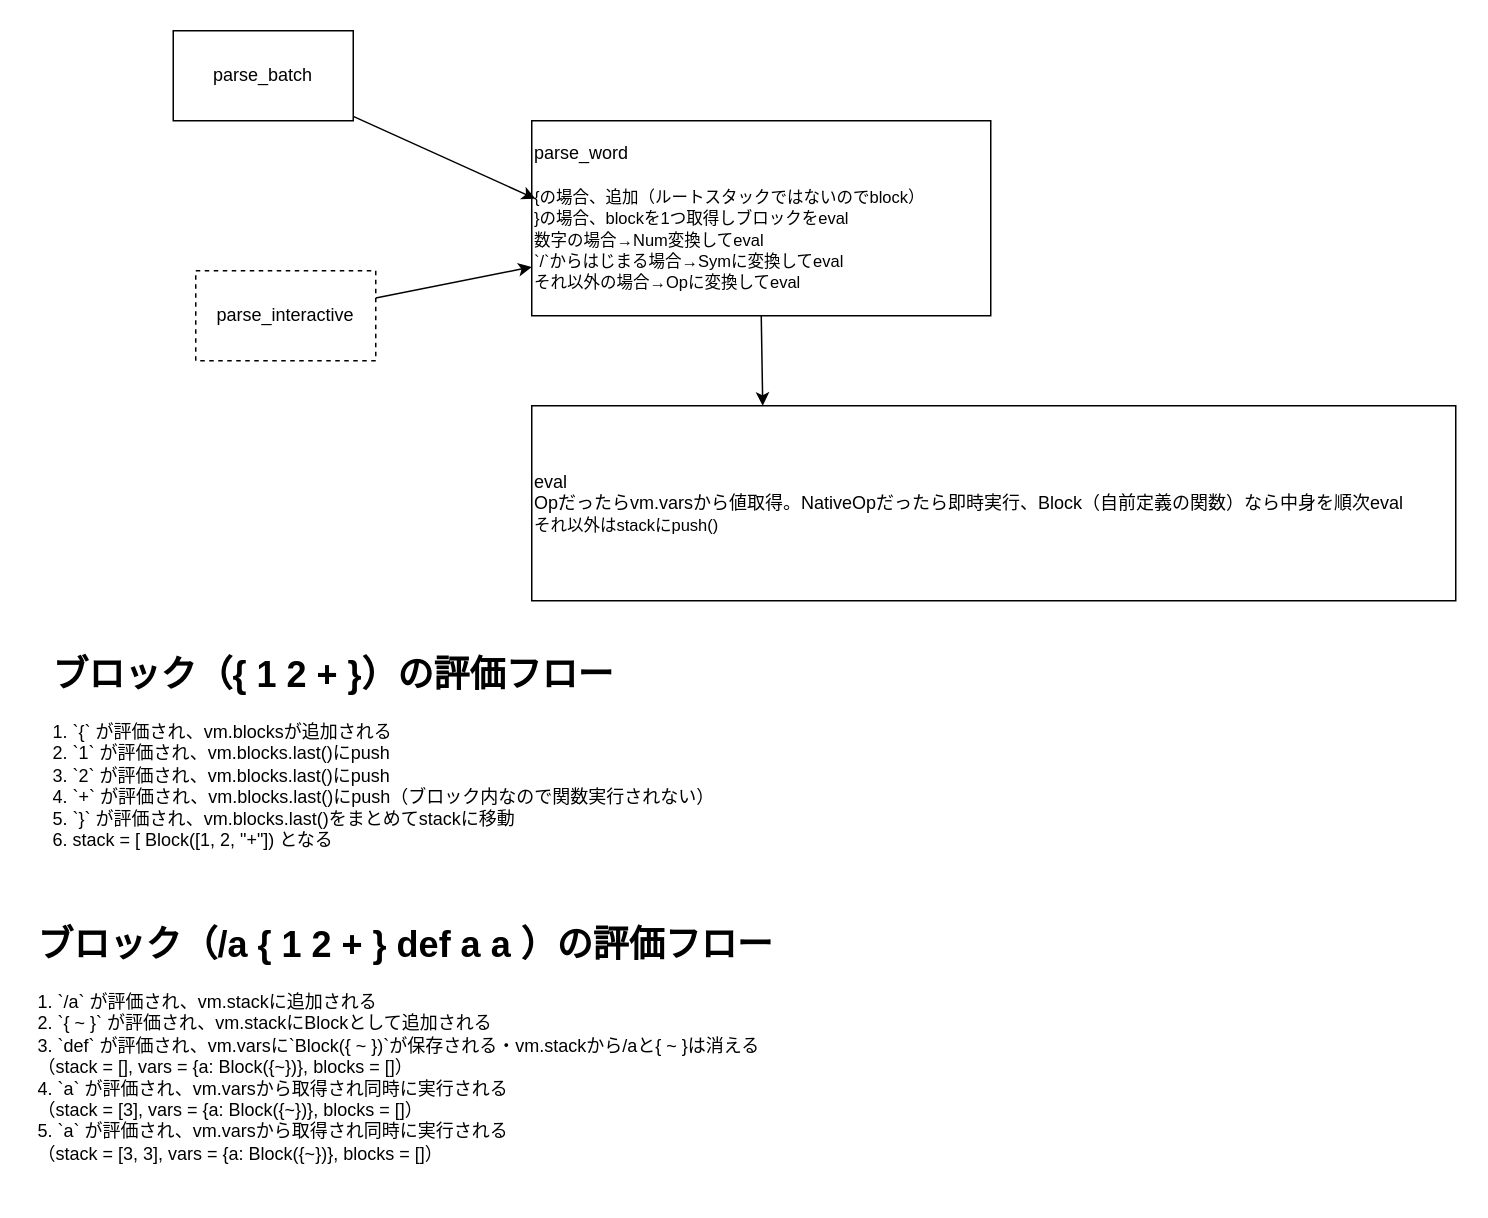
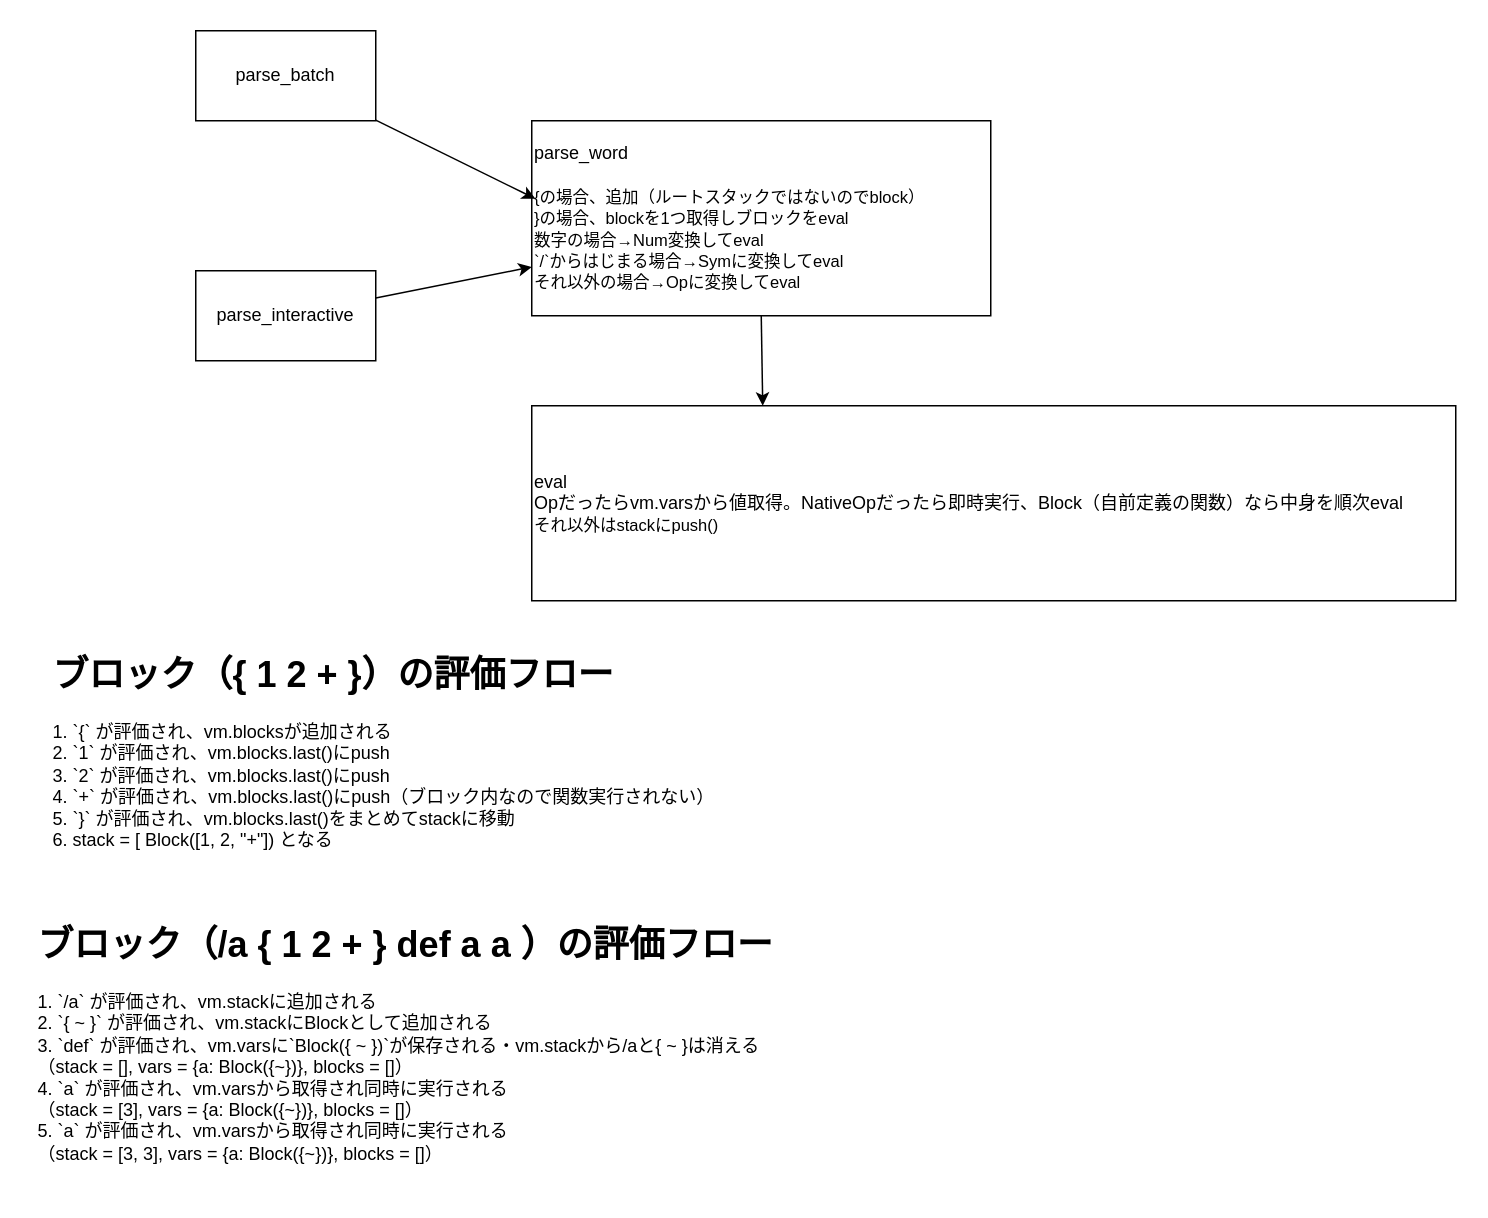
node "parse_batch": moved (263, 76) -> (286, 76)
node "parse_interactive": style dashed -> solid
